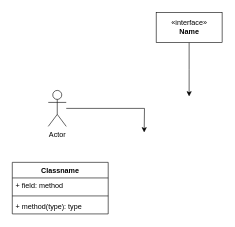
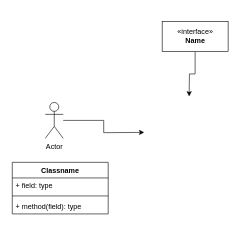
node "«interface» Name": moved (189, 27) -> (195, 36)
node "Actor": moved (57, 108) -> (54, 120)
node "+ field: method": label "+ field: method" -> "+ field: type"
node "+ method(type): type": label "+ method(type): type" -> "+ method(field): type"
